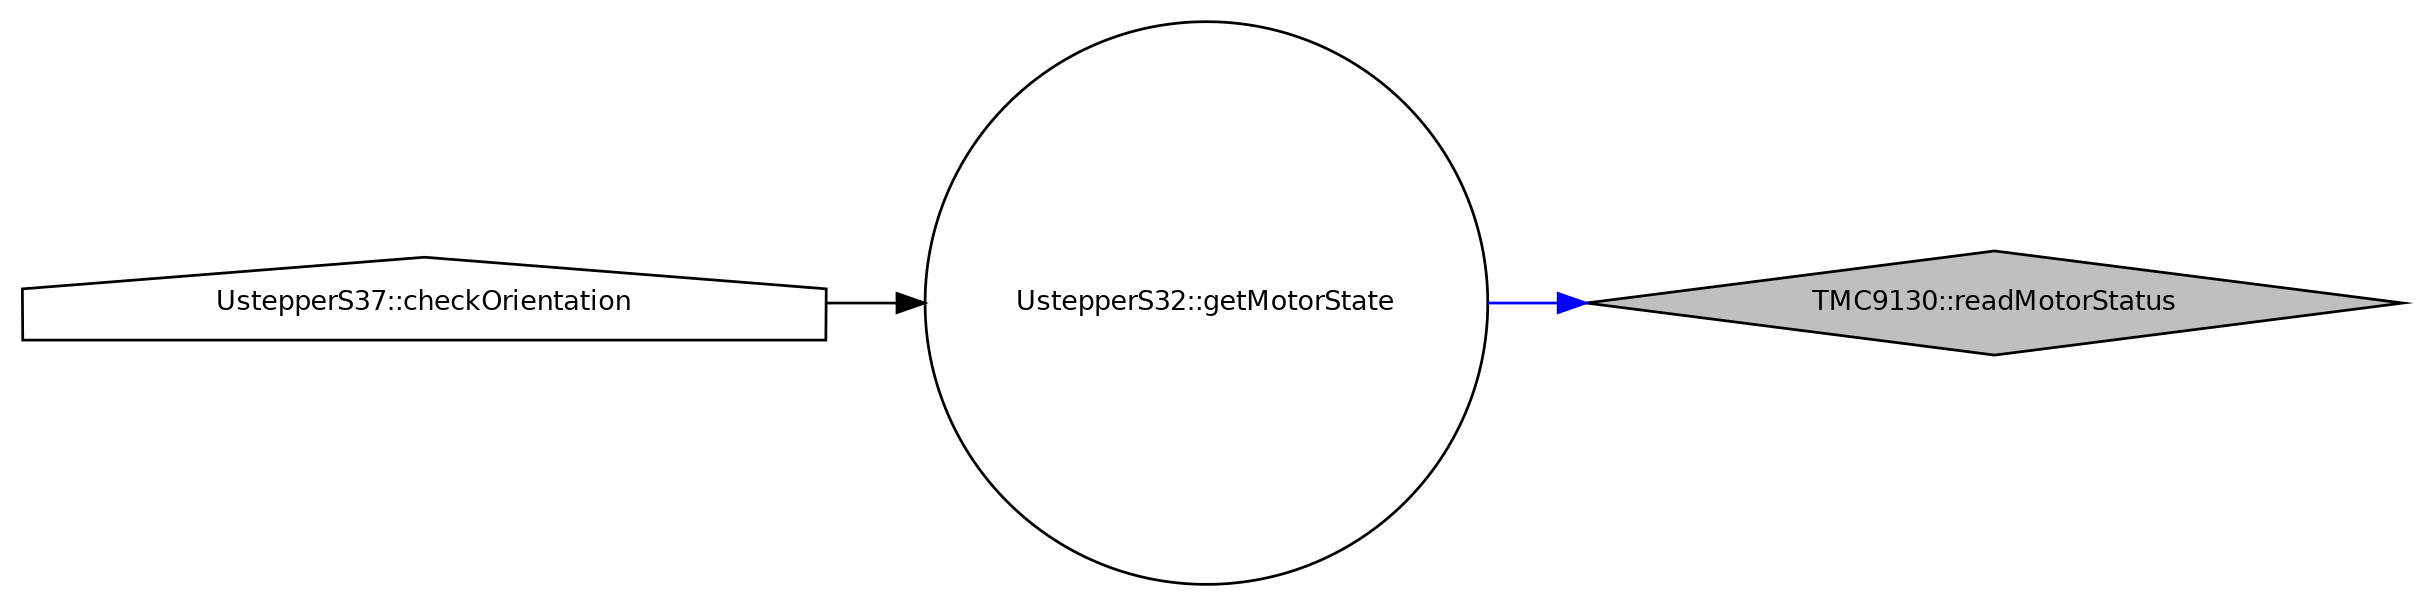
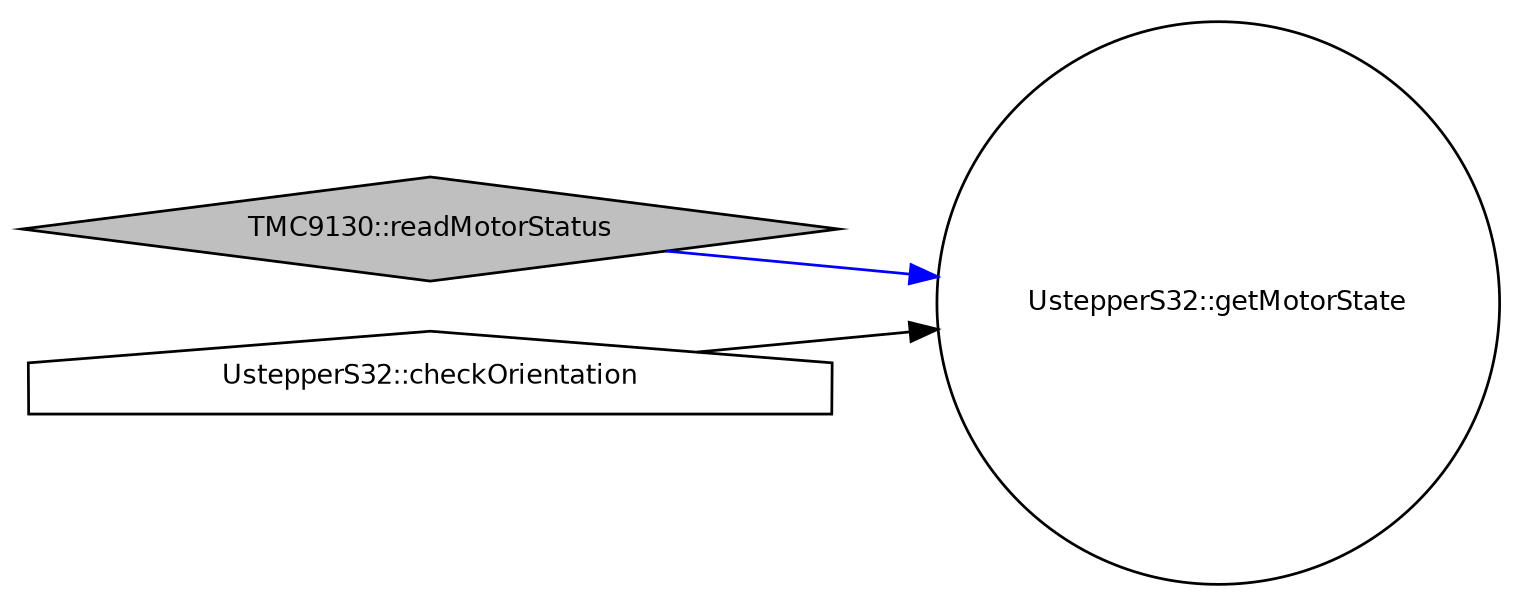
node "UstepperS37::checkOrientation": label "UstepperS37::checkOrientation" -> "UstepperS32::checkOrientation"
edge "UstepperS32::getMotorState" -> "TMC9130::readMotorStatus": reversed
